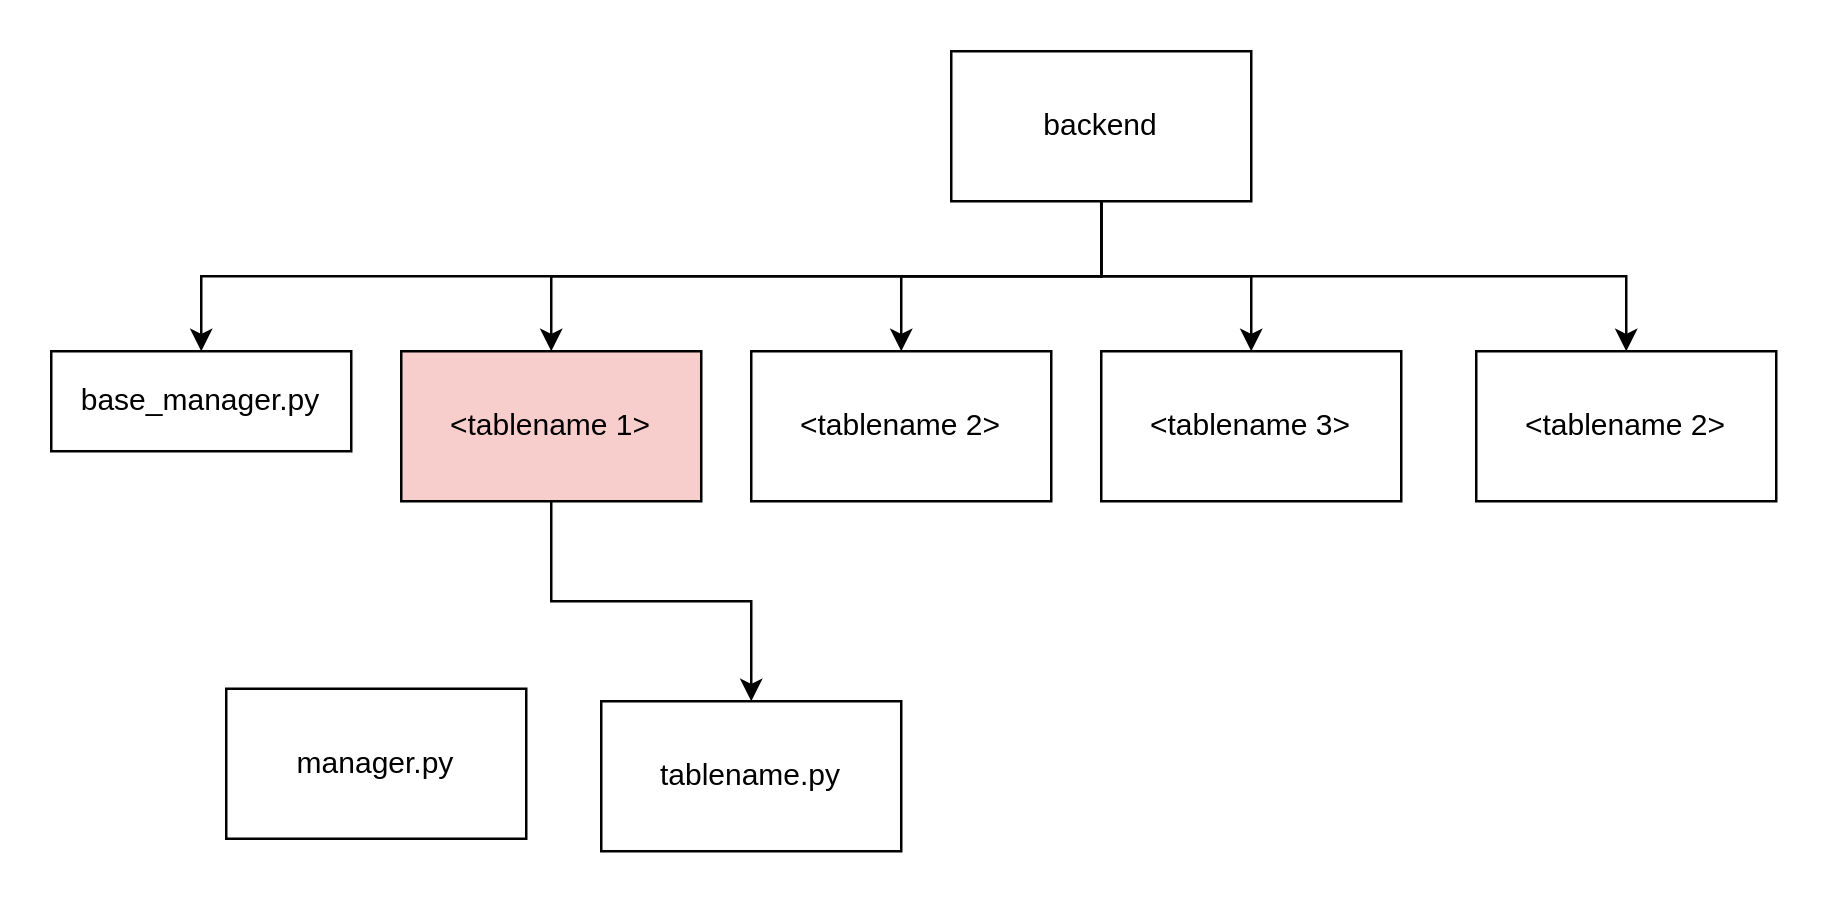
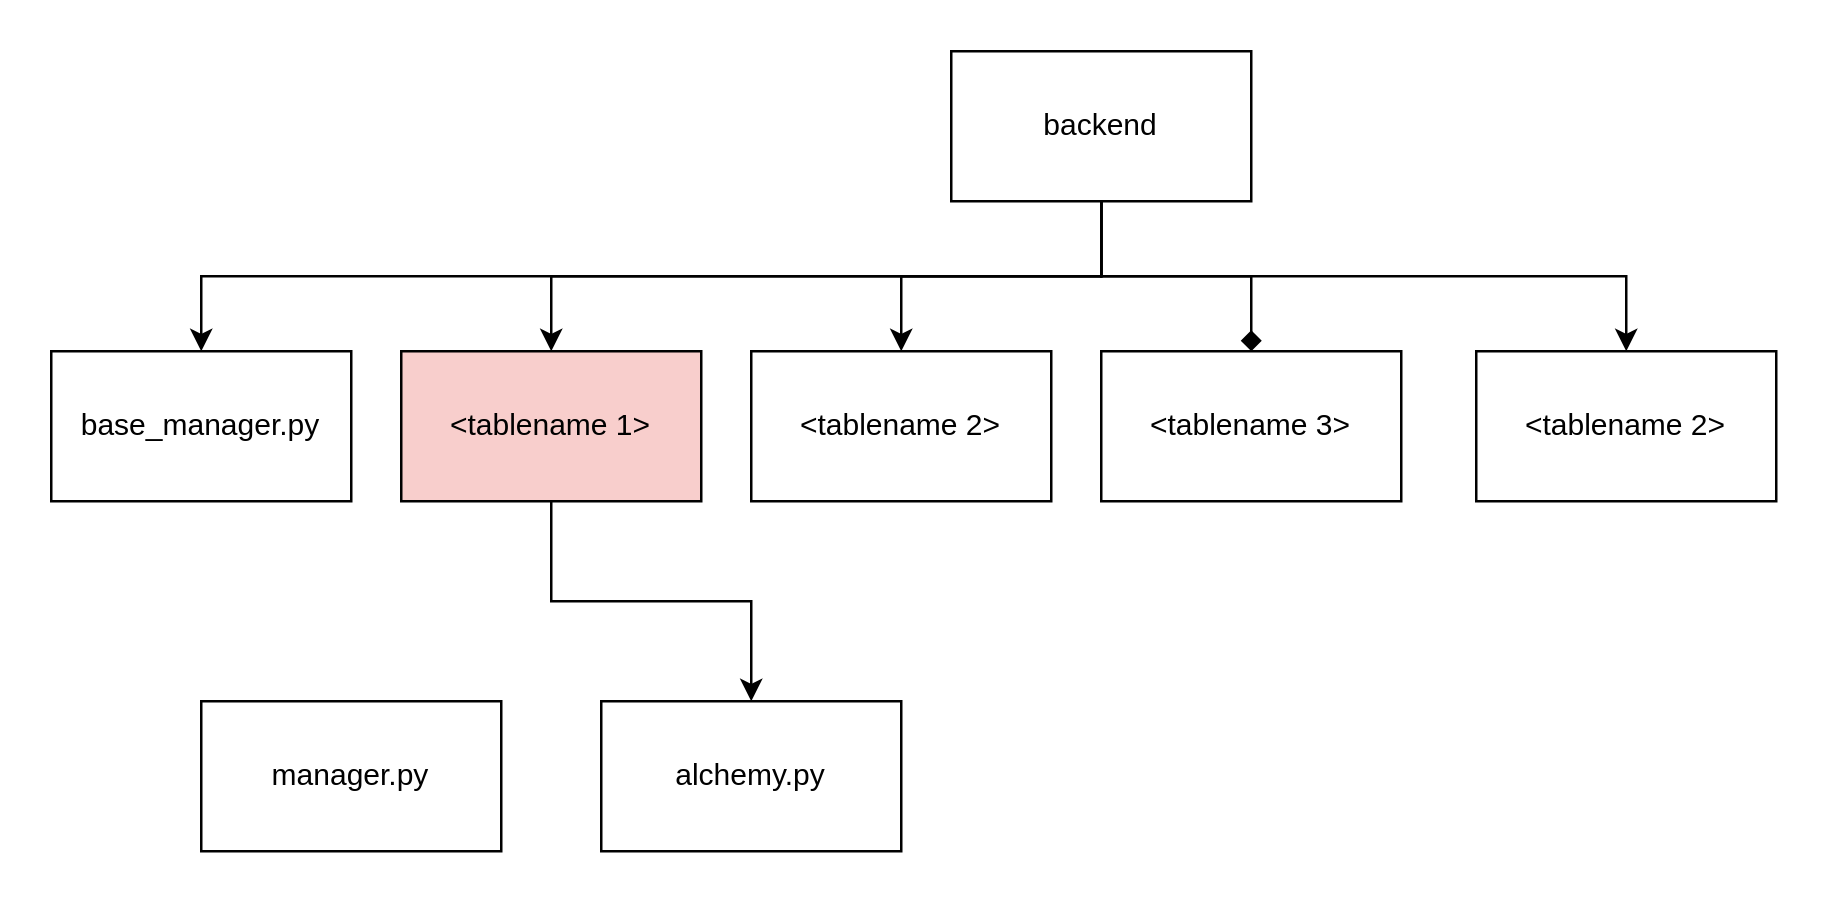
edge "backend" -> "<tablename 3>": arrowhead classic -> diamond
node "base_manager.py": size 300x100 -> 300x150
node "manager.py": moved (376, 764) -> (351, 776)
node "tablename.py": label "tablename.py" -> "alchemy.py"
